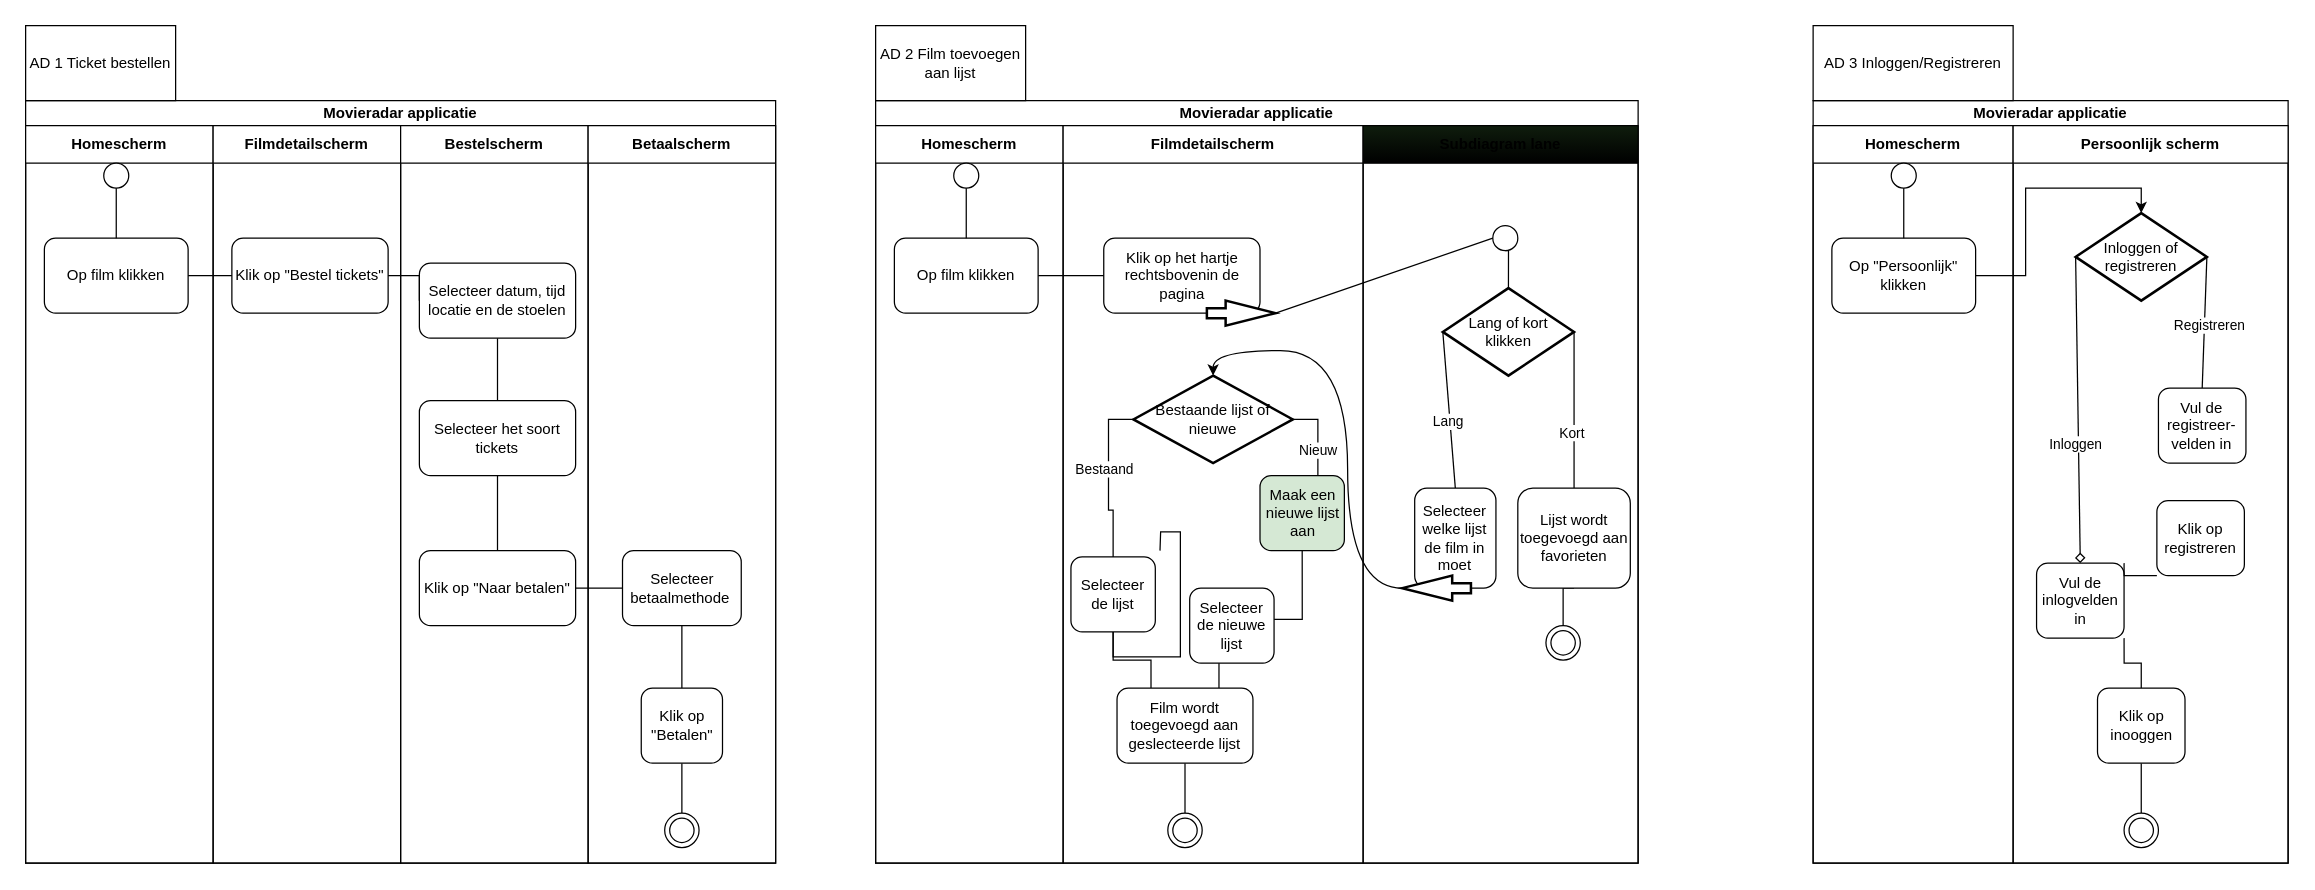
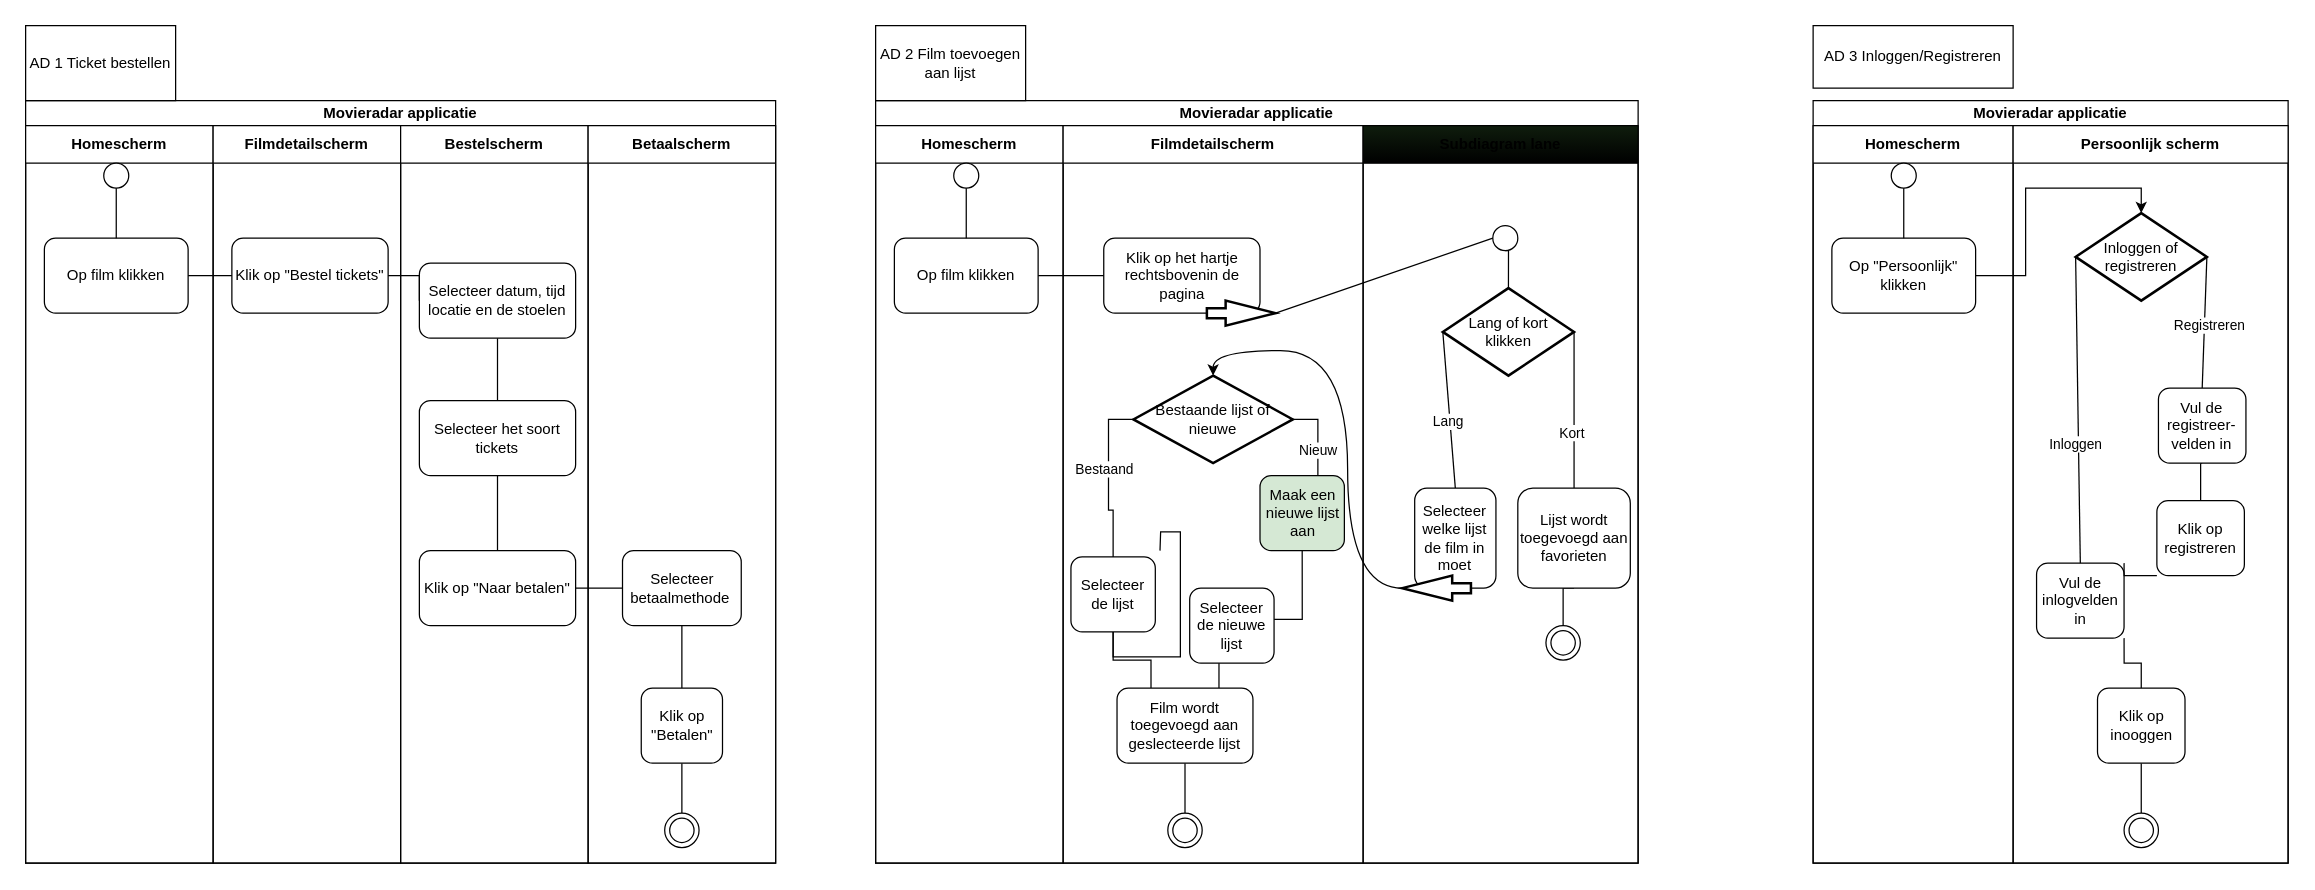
node "AD 3 Inloggen/Registreren": size 200x75 -> 200x63
edge "Vul de registreer-velden in" -- "Klik op registreren": added
edge "Inloggen of registreren" -> "Vul de inlogvelden in": arrowhead diamond -> none
